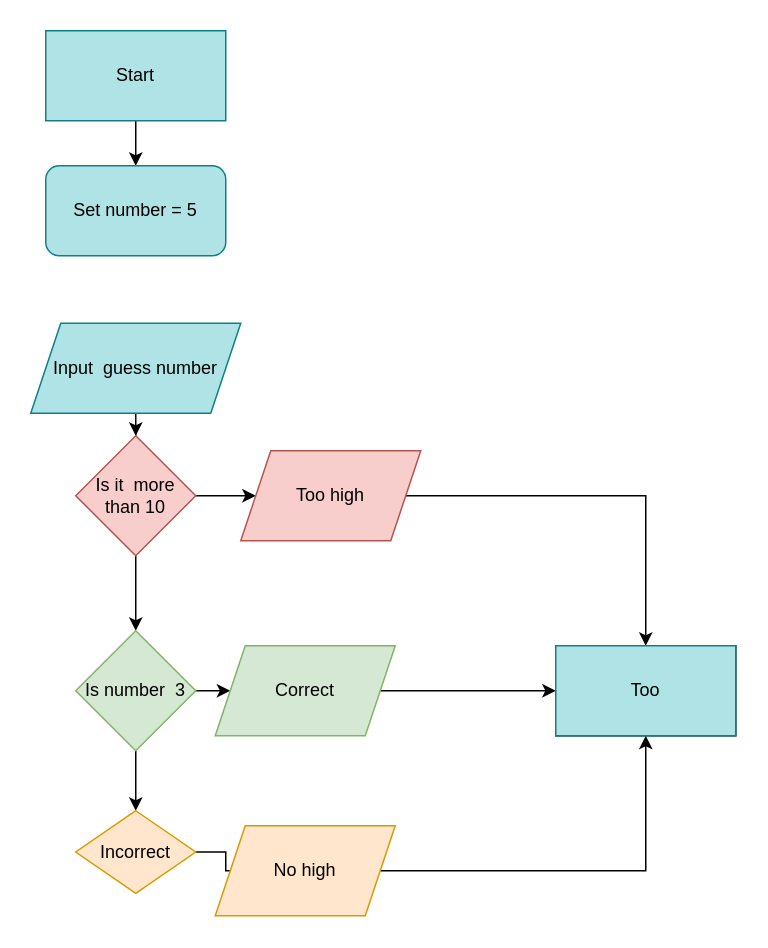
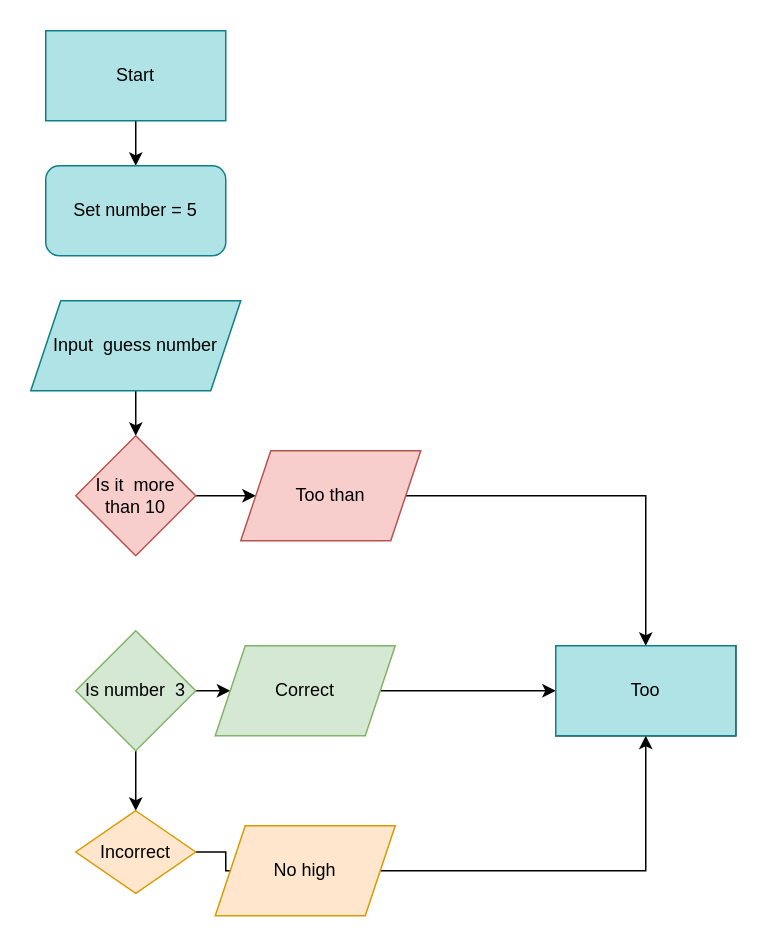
node "Input guess number": moved (136, 368) -> (136, 346)
node "Too high": label "Too high" -> "Too than"
edge "Is it more than 10" -> "Is number 3": removed
